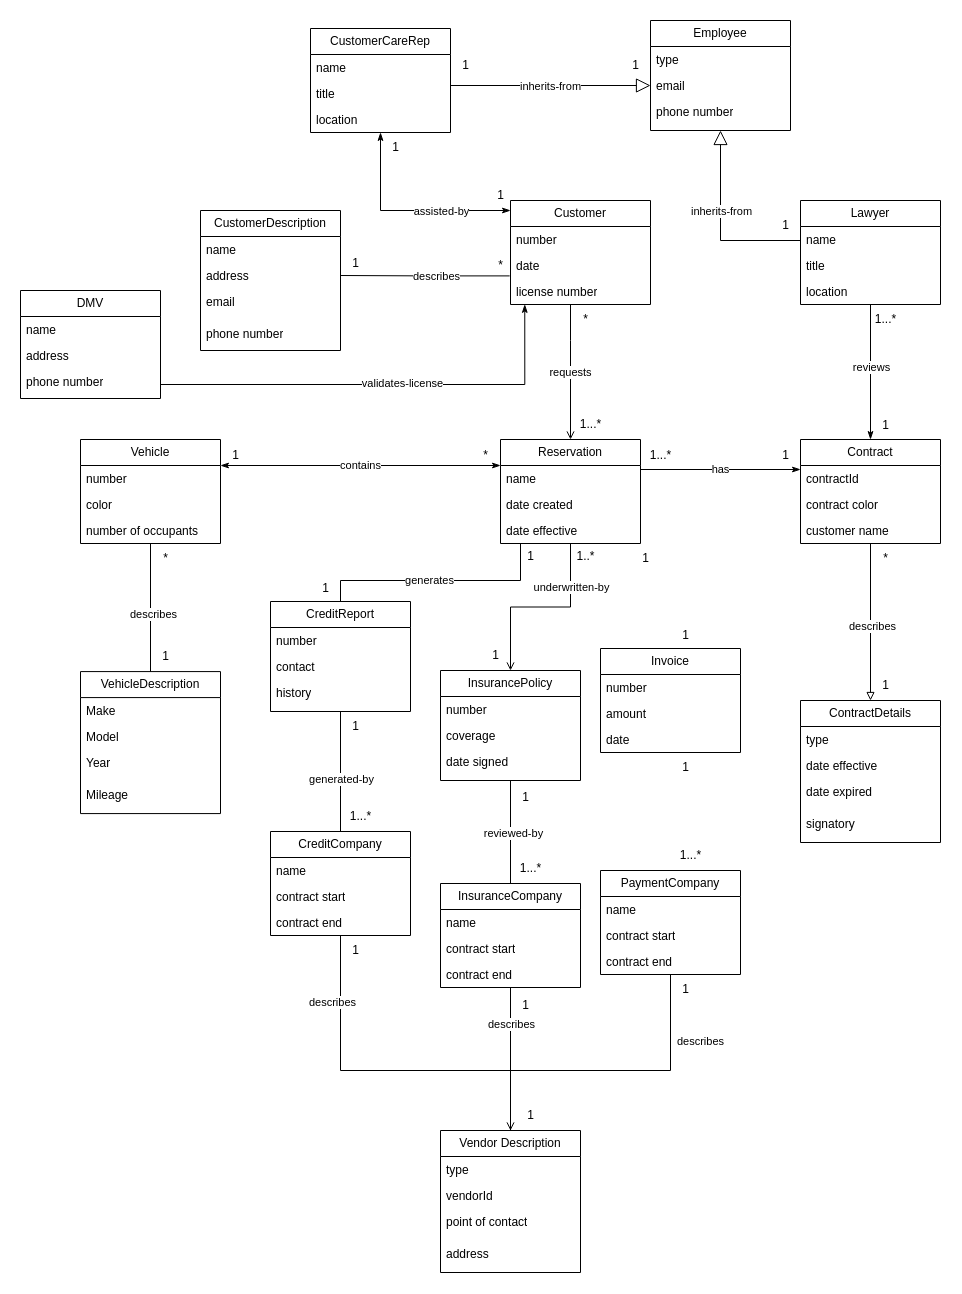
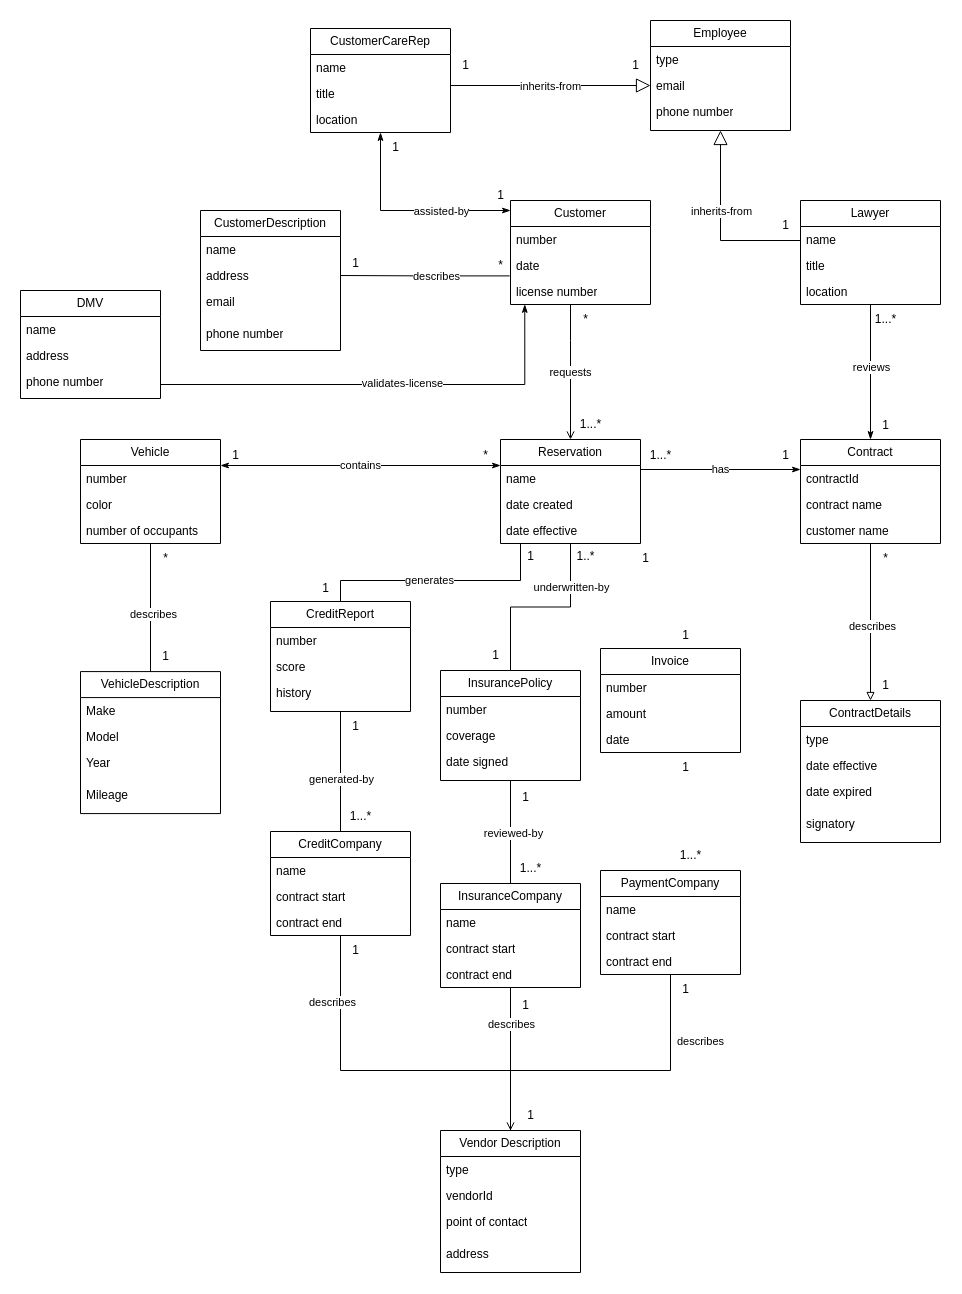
node "contract color": label "contract color" -> "contract name"
edge "Reservation" -> "InsurancePolicy": arrowhead open -> none
node "contact": label "contact" -> "score"
